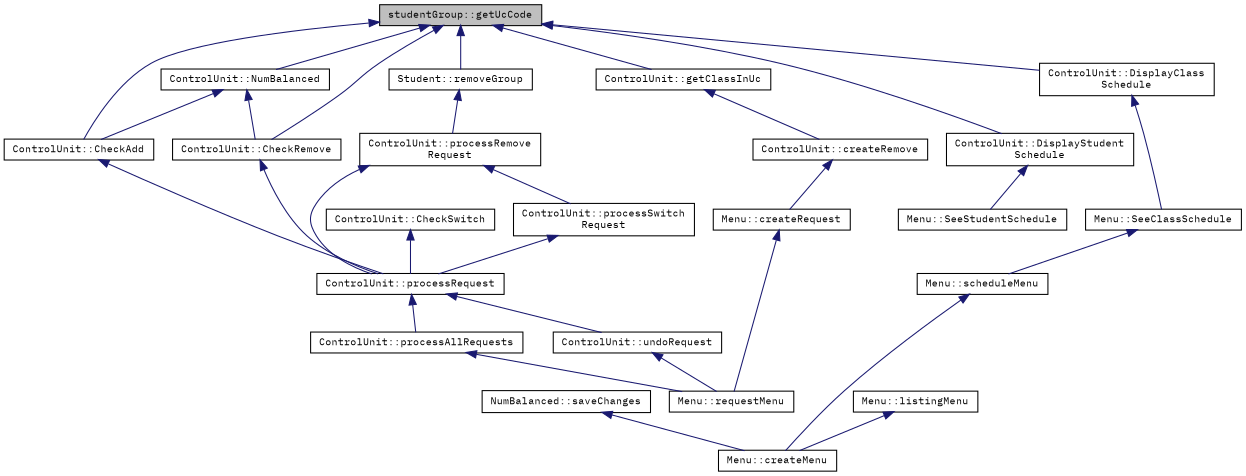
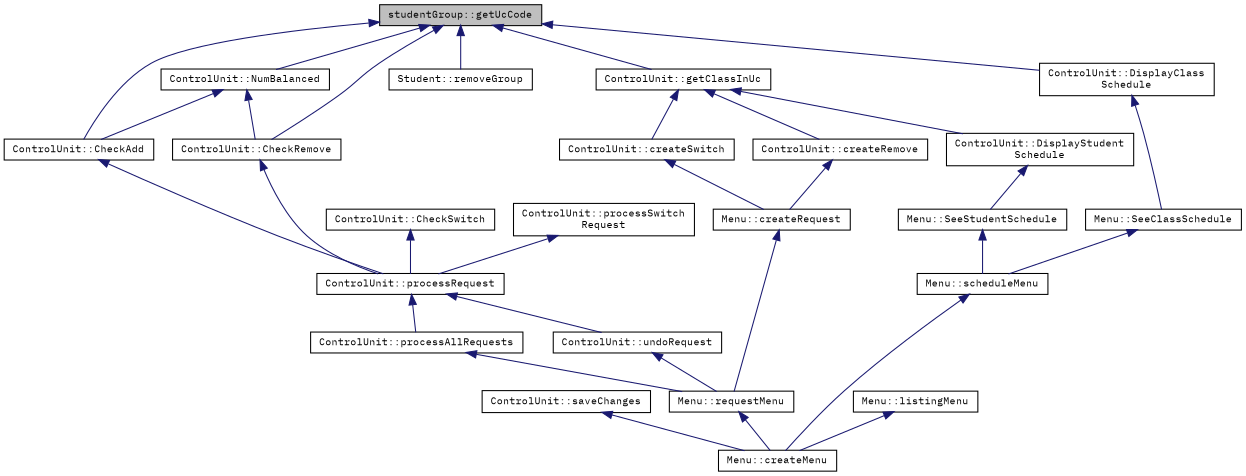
edge "ControlUnit::DisplayStudent Schedule" -> "studentGroup::getUcCode": now "ControlUnit::DisplayStudent Schedule" -> "ControlUnit::getClassInUc"
node "ControlUnit::processRemove Request": removed
node "ControlUnit::createSwitch": added
edge "Menu::scheduleMenu" -> "Menu::SeeStudentSchedule": added
node "NumBalanced::saveChanges": label "NumBalanced::saveChanges" -> "ControlUnit::saveChanges"
edge "Menu::createMenu" -> "Menu::requestMenu": added
